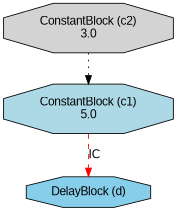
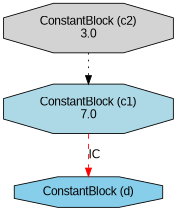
node "ConstantBlock (c1) 5.0": label "ConstantBlock (c1) 5.0" -> "ConstantBlock (c1) 7.0"
node "DelayBlock (d)": label "DelayBlock (d)" -> "ConstantBlock (d)"
